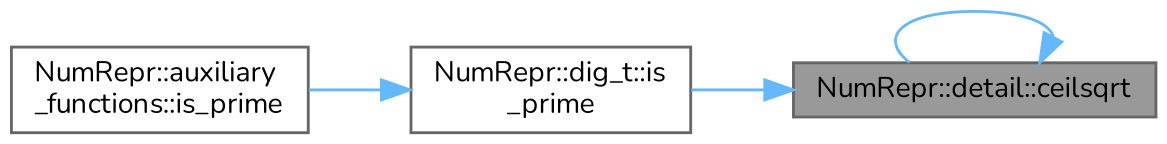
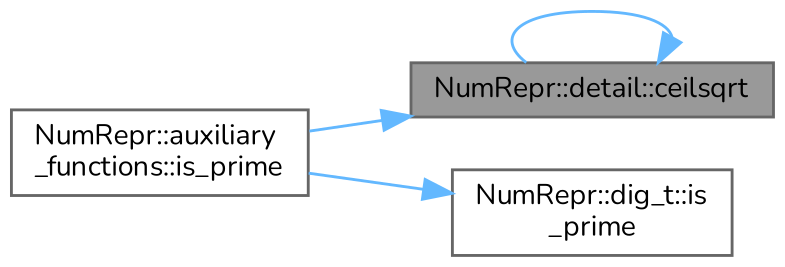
edge "NumRepr::dig_t::is _prime" -> "NumRepr::detail::ceilsqrt": now "NumRepr::auxiliary _functions::is_prime" -> "NumRepr::detail::ceilsqrt"
